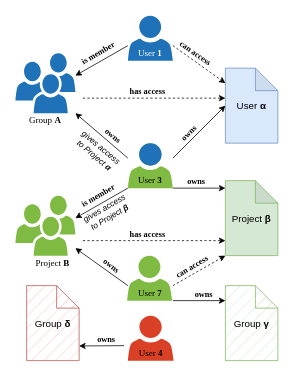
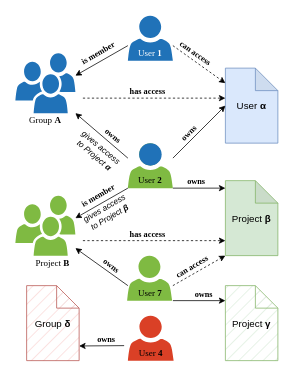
node "User 3": label "User 3" -> "User 2"
node "Group γ": label "Group γ" -> "Project γ"
